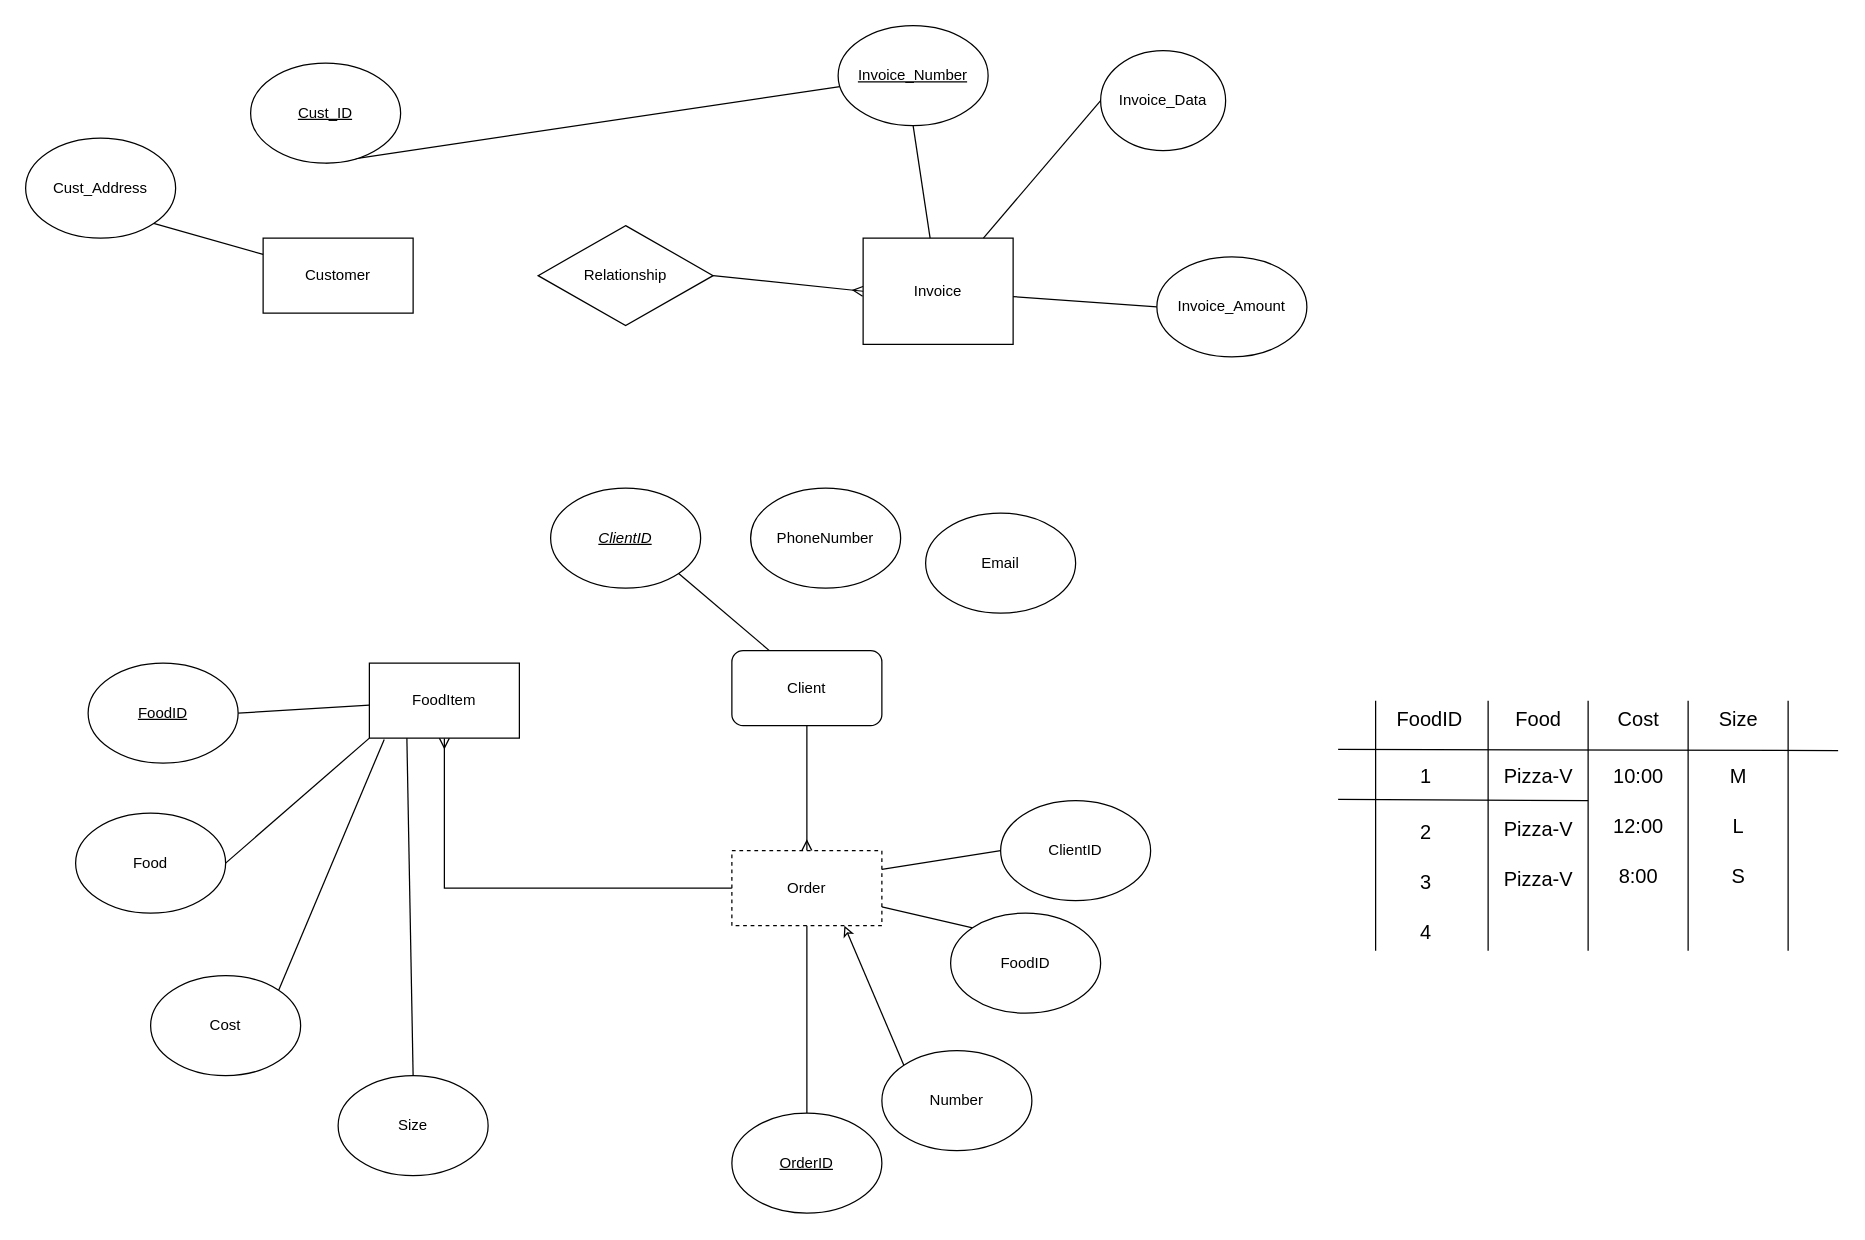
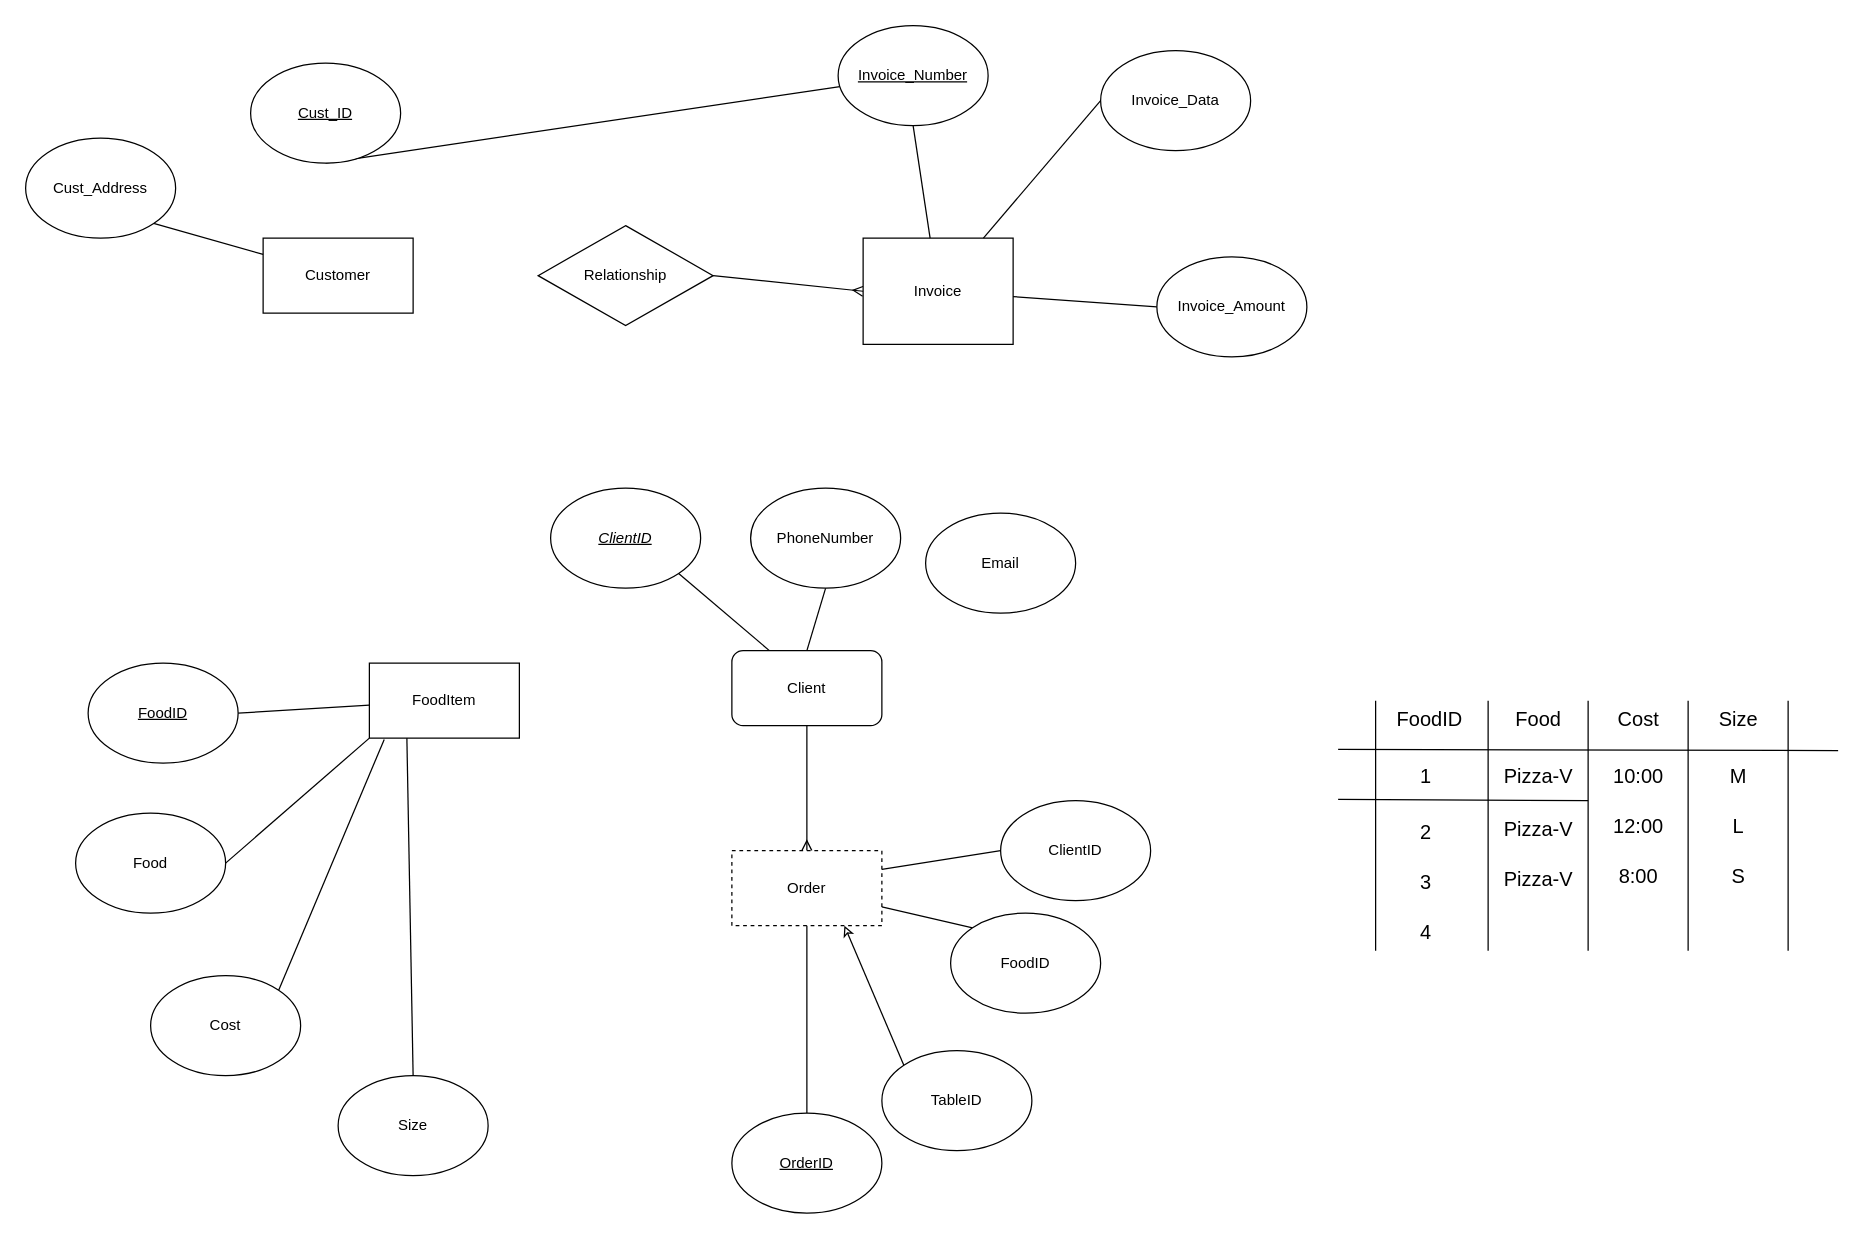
node "Invoice_Data": size 125x100 -> 150x100
edge "PhoneNumber" -- "Client": added
edge "Order" -> "FoodItem": removed
node "Number": label "Number" -> "TableID"
